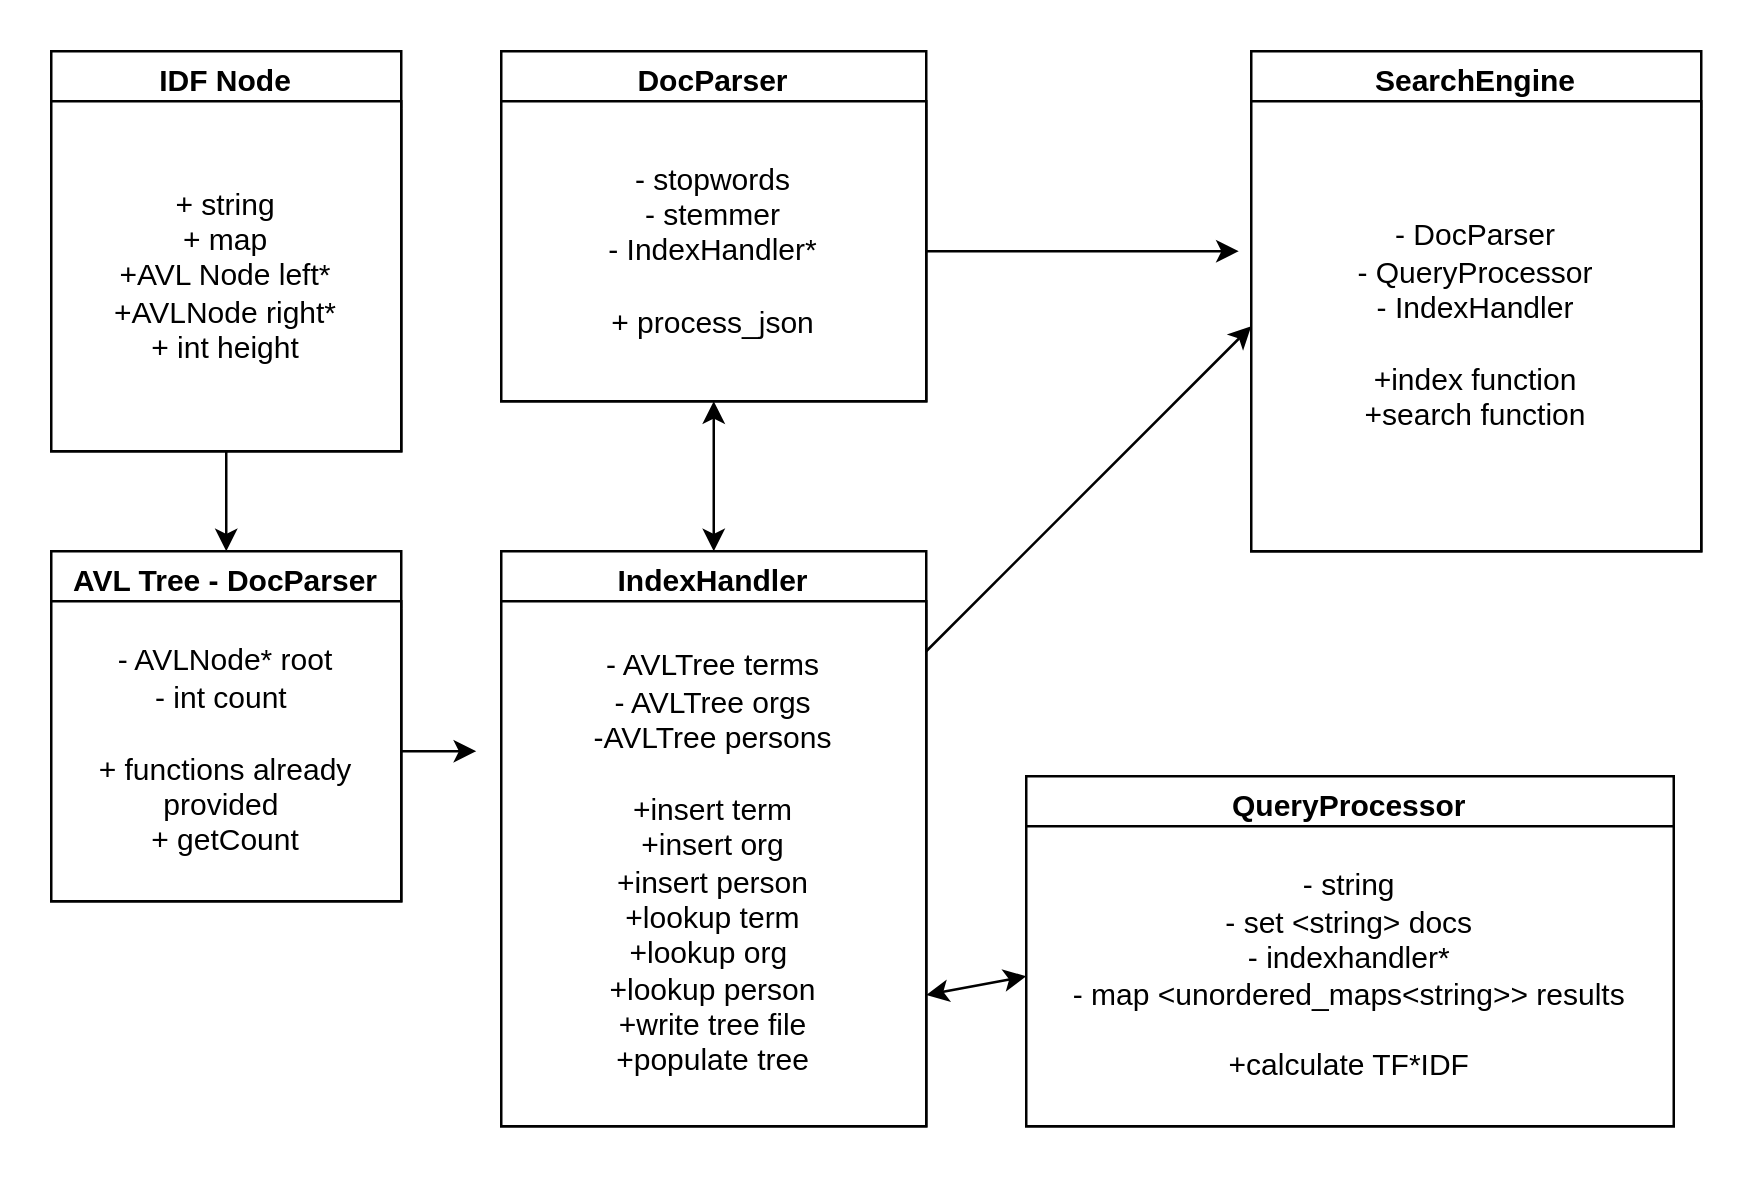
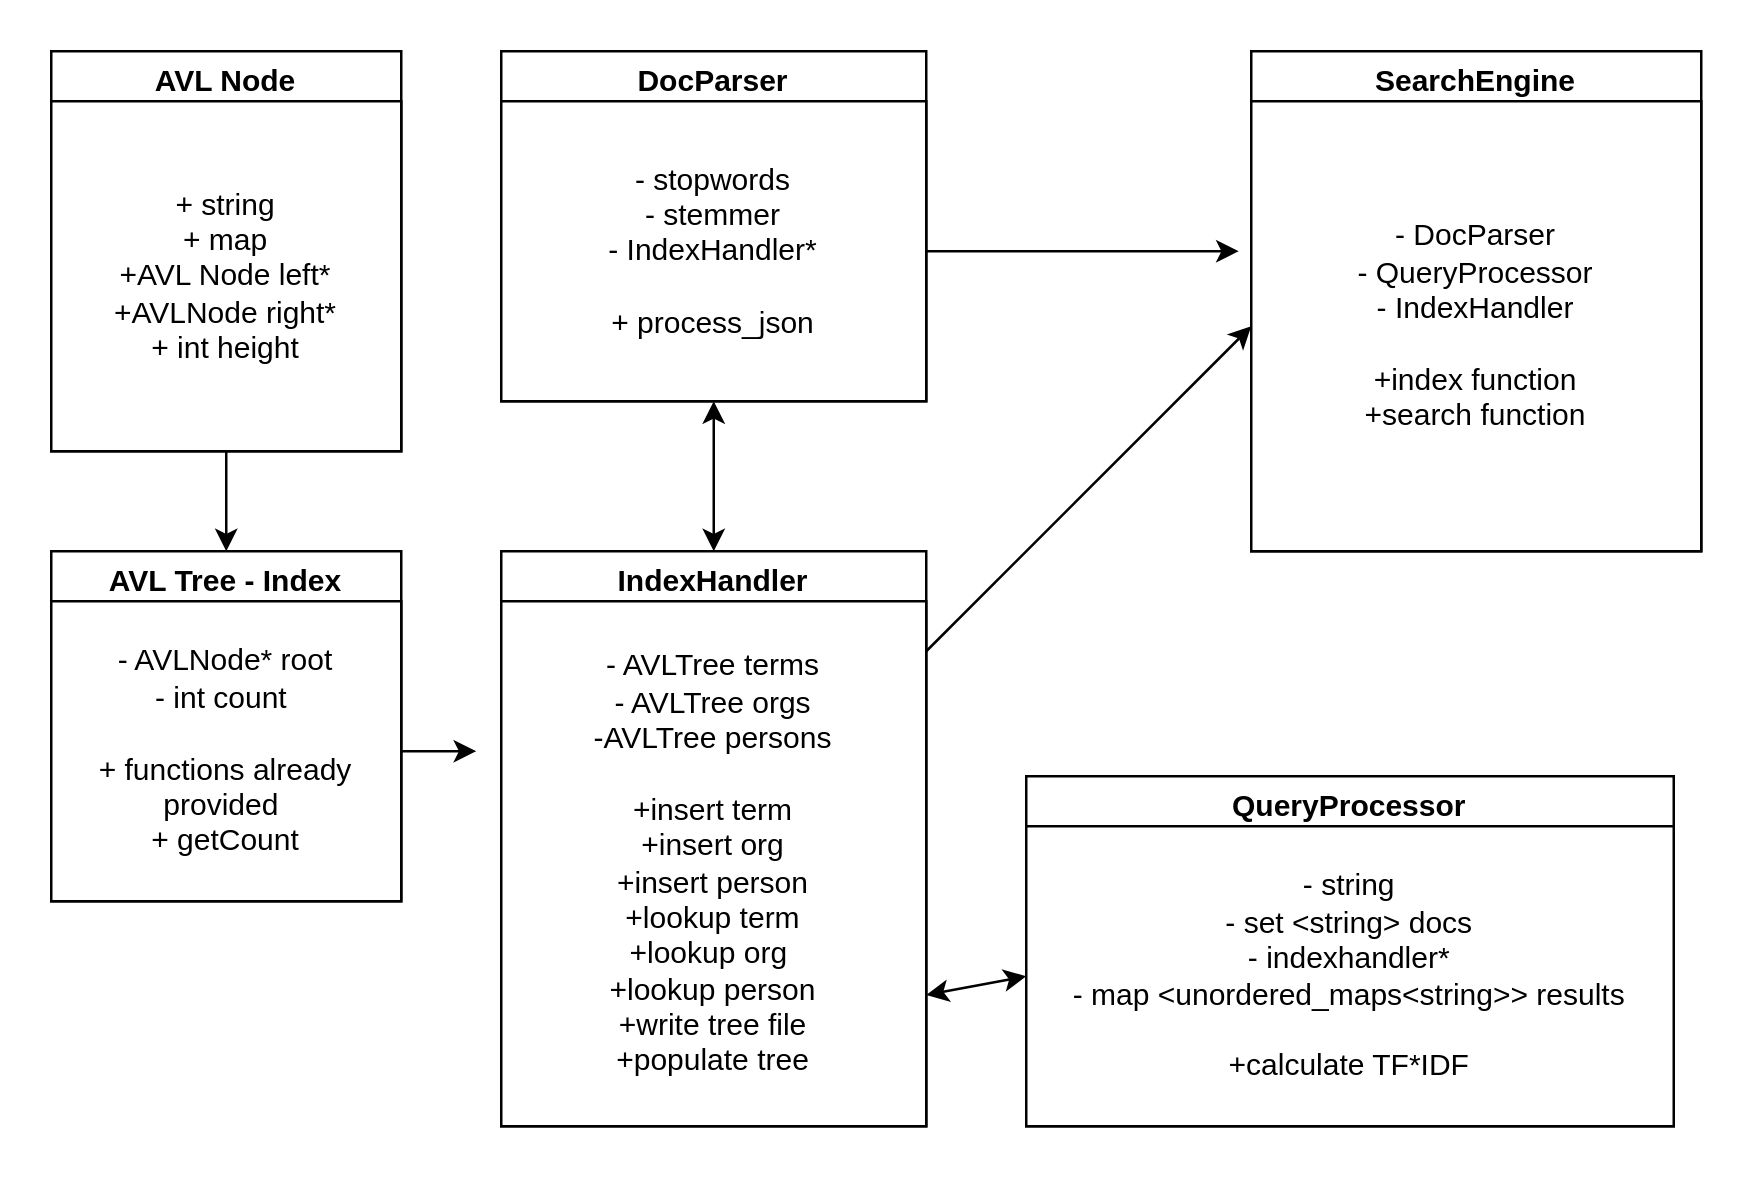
node "IDF Node": label "IDF Node" -> "AVL Node"
node "AVL Tree - DocParser": label "AVL Tree - DocParser" -> "AVL Tree - Index"
